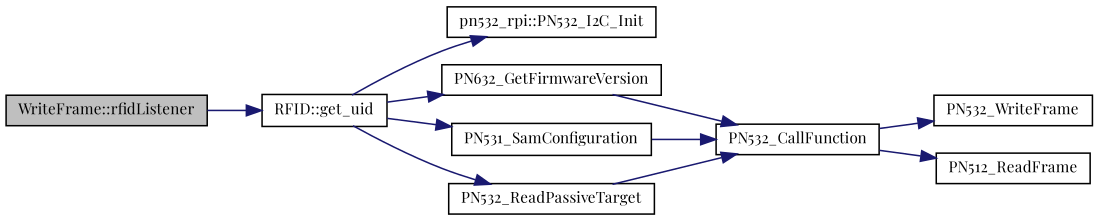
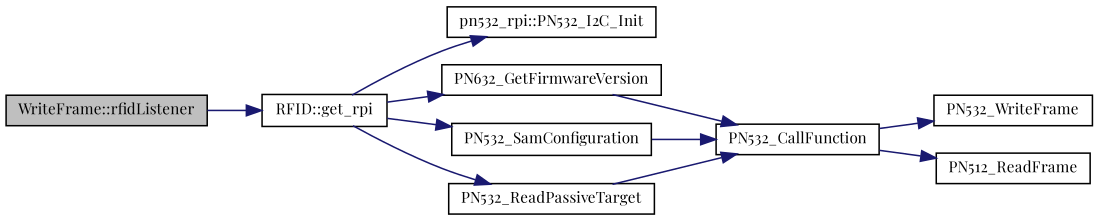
node "RFID::get_uid": label "RFID::get_uid" -> "RFID::get_rpi"
node "PN531_SamConfiguration": label "PN531_SamConfiguration" -> "PN532_SamConfiguration"
